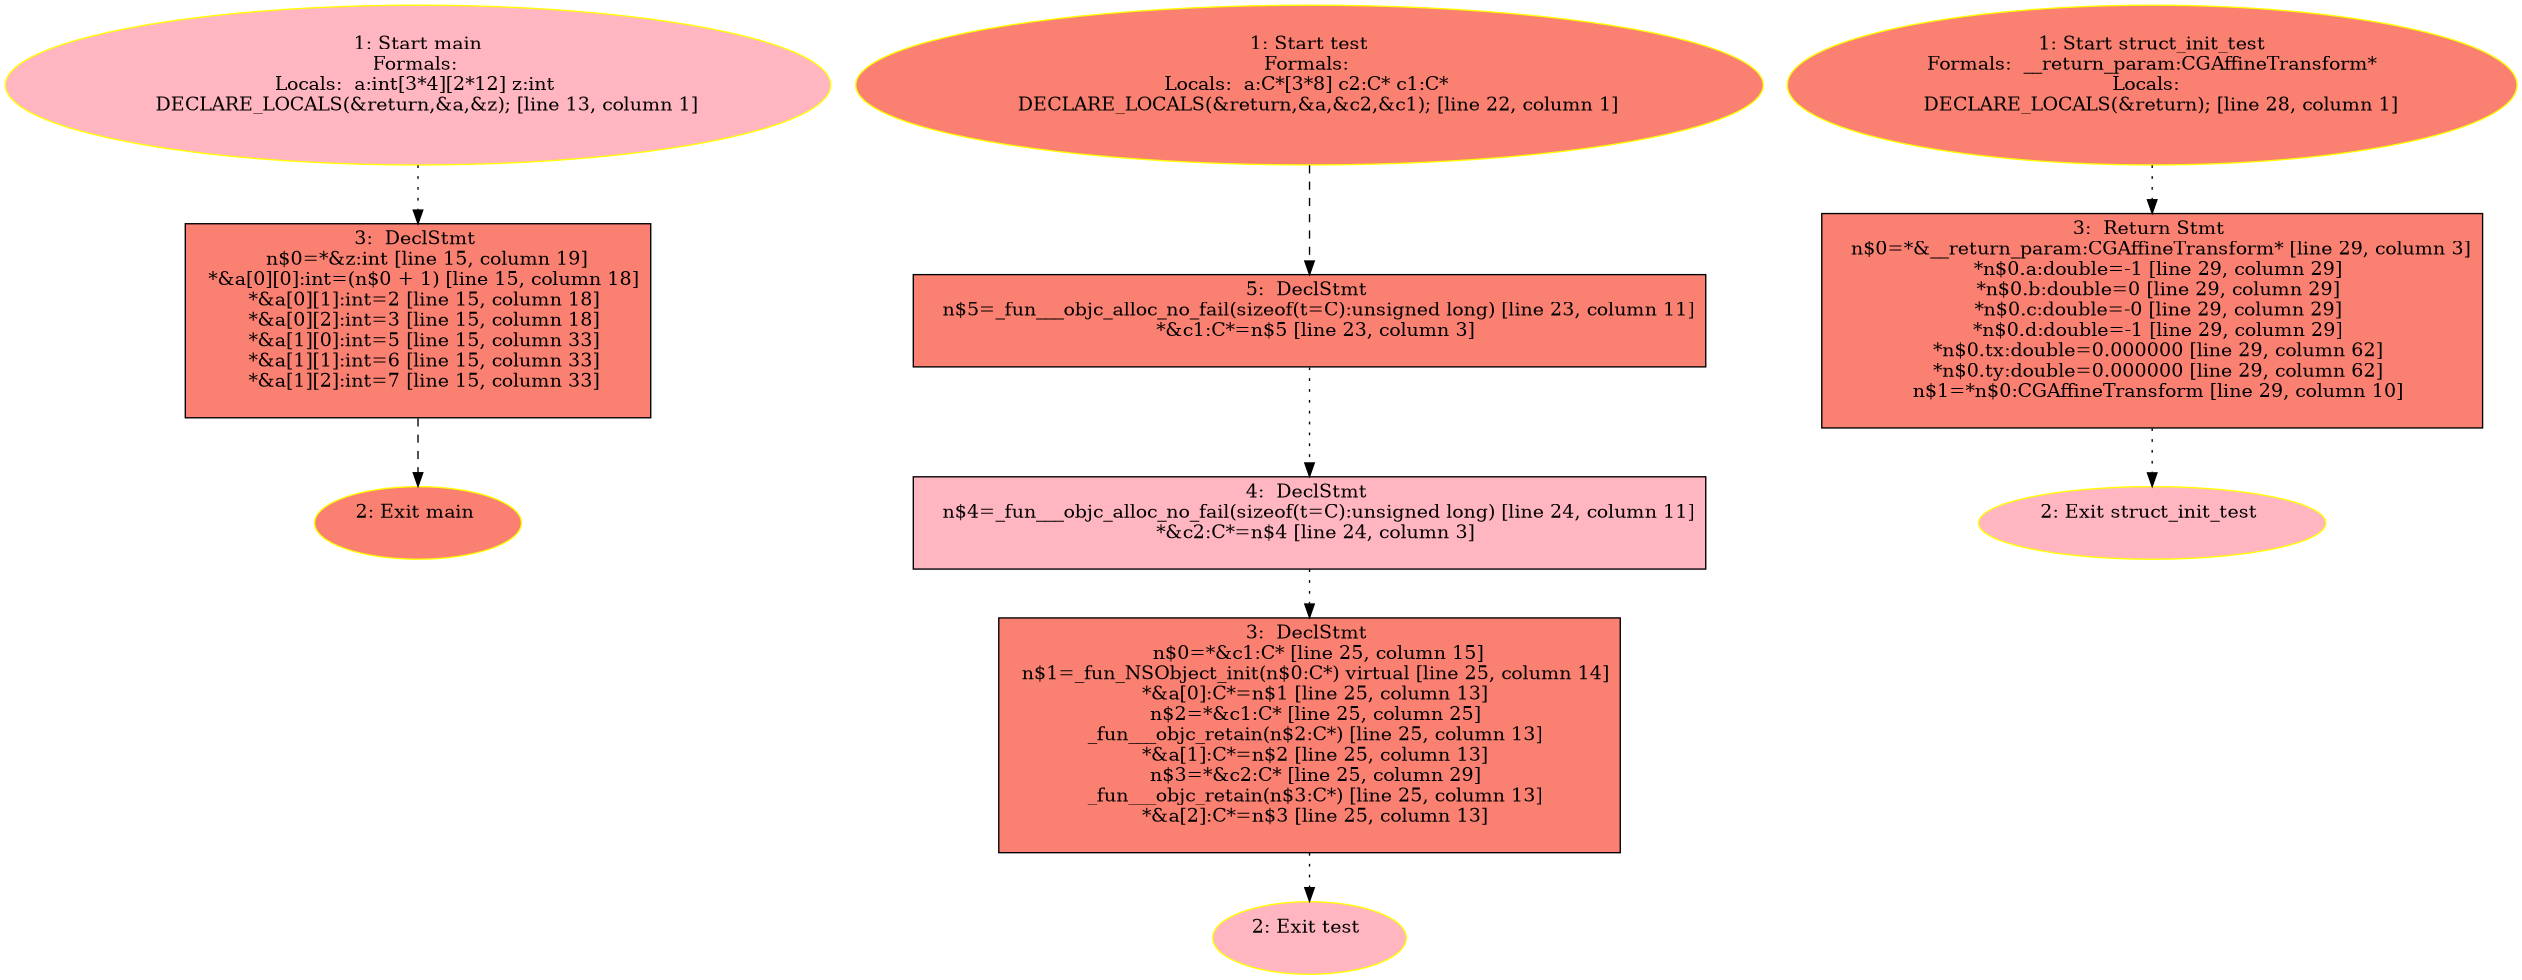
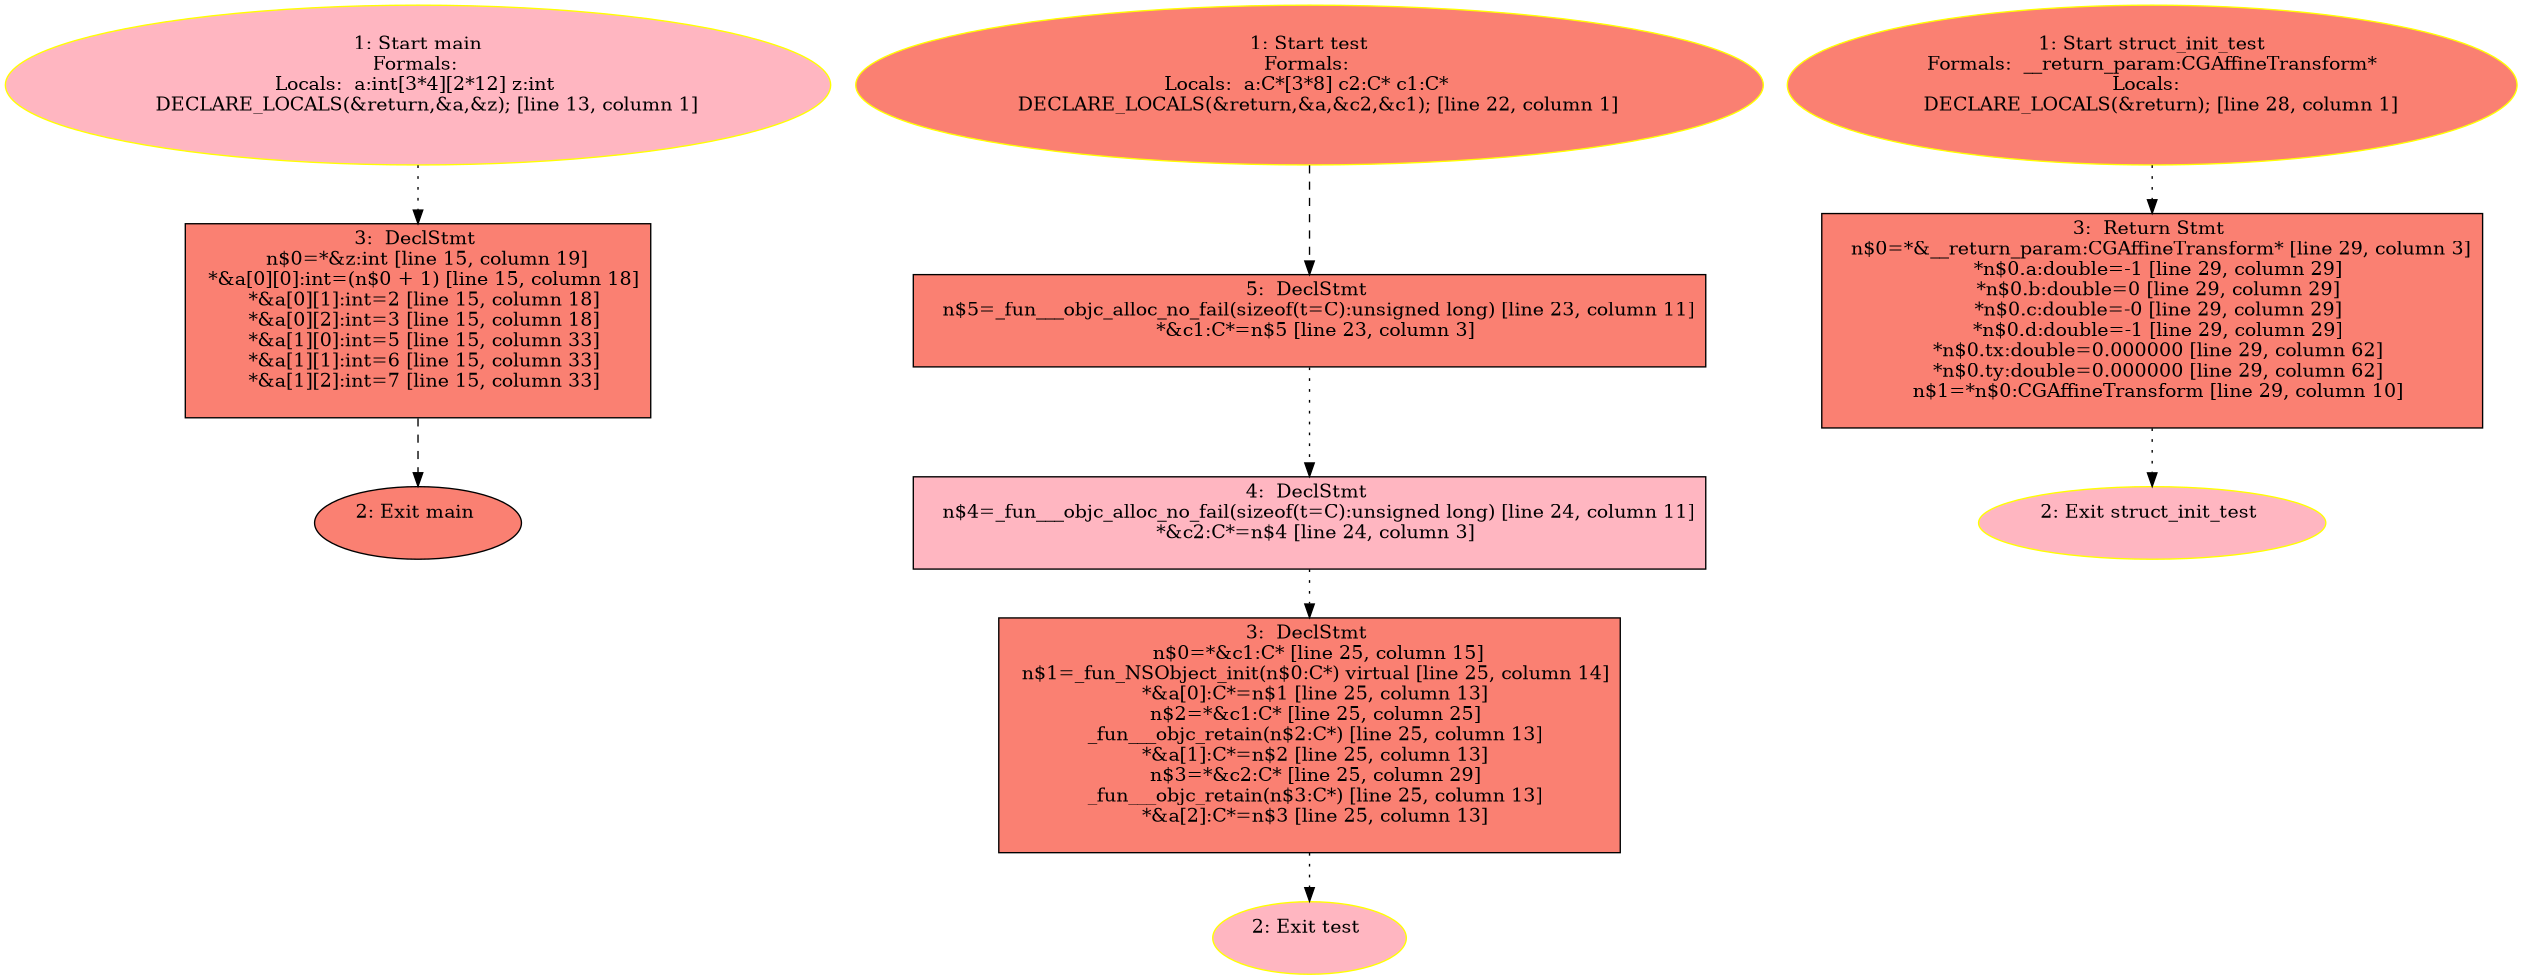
node "2: Exit main": color yellow -> black
